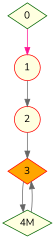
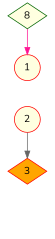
node "0": label "0" -> "8"
edge "1" -> "2": removed
node "4M": removed
